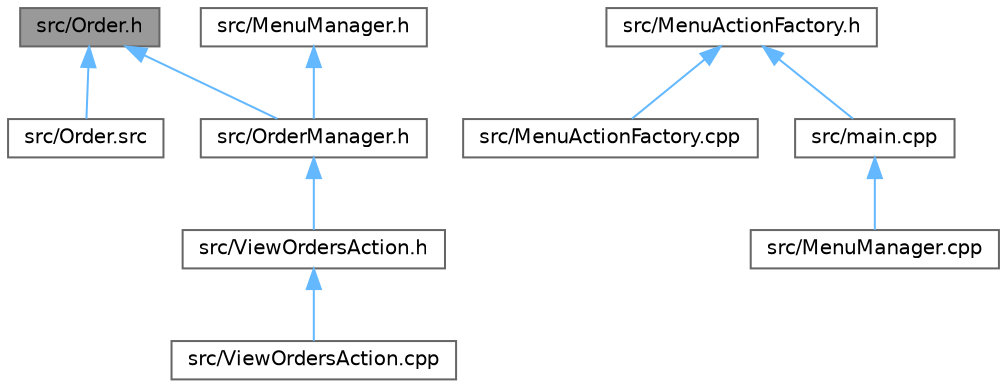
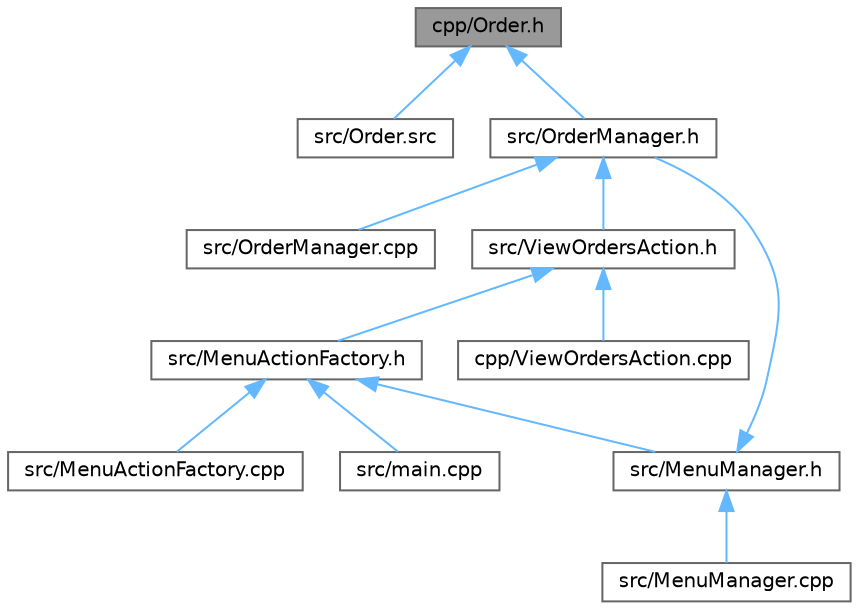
node "src/Order.h": label "src/Order.h" -> "cpp/Order.h"
edge "src/MenuManager.cpp" -> "src/main.cpp": now "src/MenuManager.cpp" -> "src/MenuManager.h"
node "src/OrderManager.cpp": added
edge "src/MenuActionFactory.h" -> "src/ViewOrdersAction.h": added
node "src/ViewOrdersAction.cpp": label "src/ViewOrdersAction.cpp" -> "cpp/ViewOrdersAction.cpp"
edge "src/MenuManager.h" -> "src/MenuActionFactory.h": added
